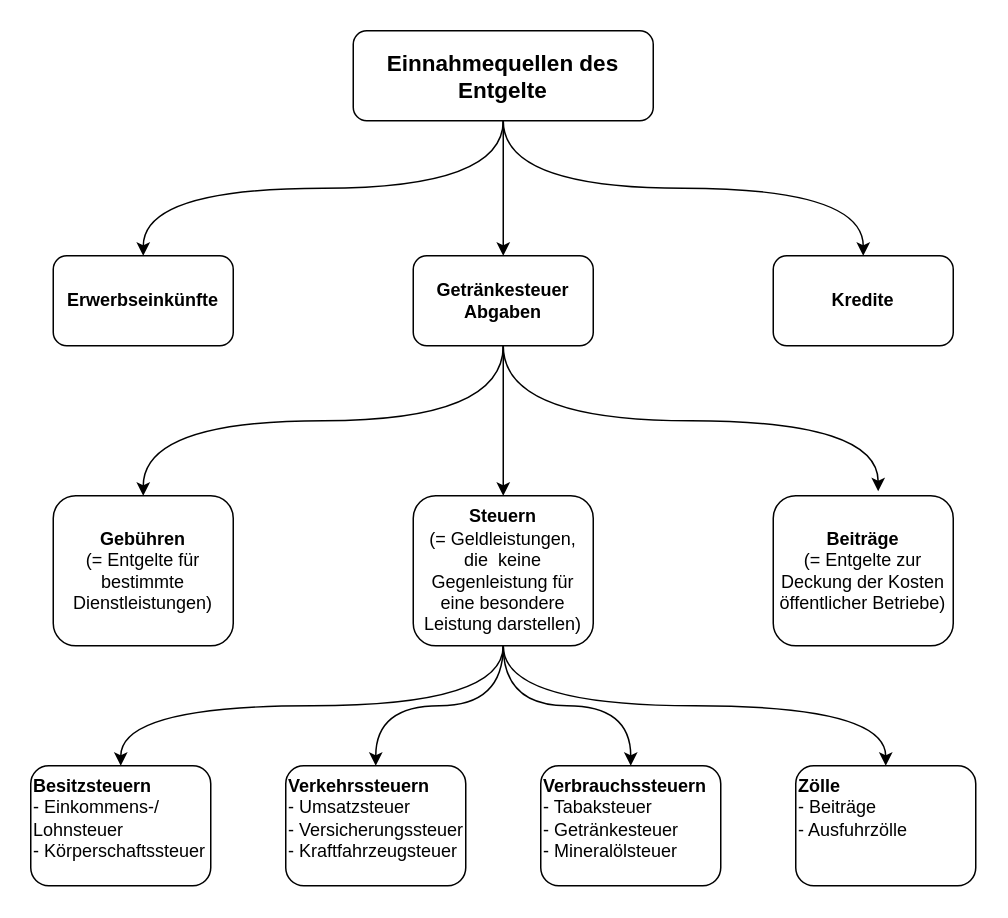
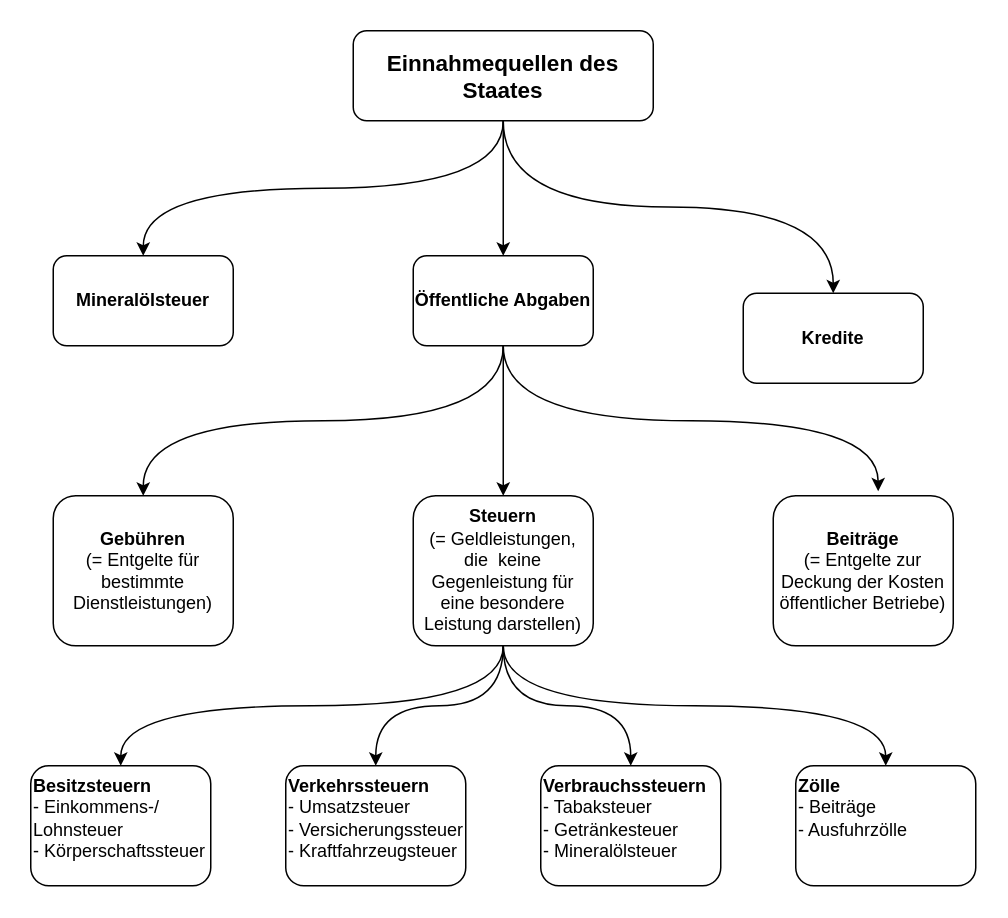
node "Einnahmequellen des Entgelte": label "Einnahmequellen des Entgelte" -> "Einnahmequellen des Staates"
node "Erwerbseinkünfte": label "Erwerbseinkünfte" -> "Mineralölsteuer"
node "Getränkesteuer Abgaben": label "Getränkesteuer Abgaben" -> "Öffentliche Abgaben"
node "Kredite": moved (863, 301) -> (833, 338)
